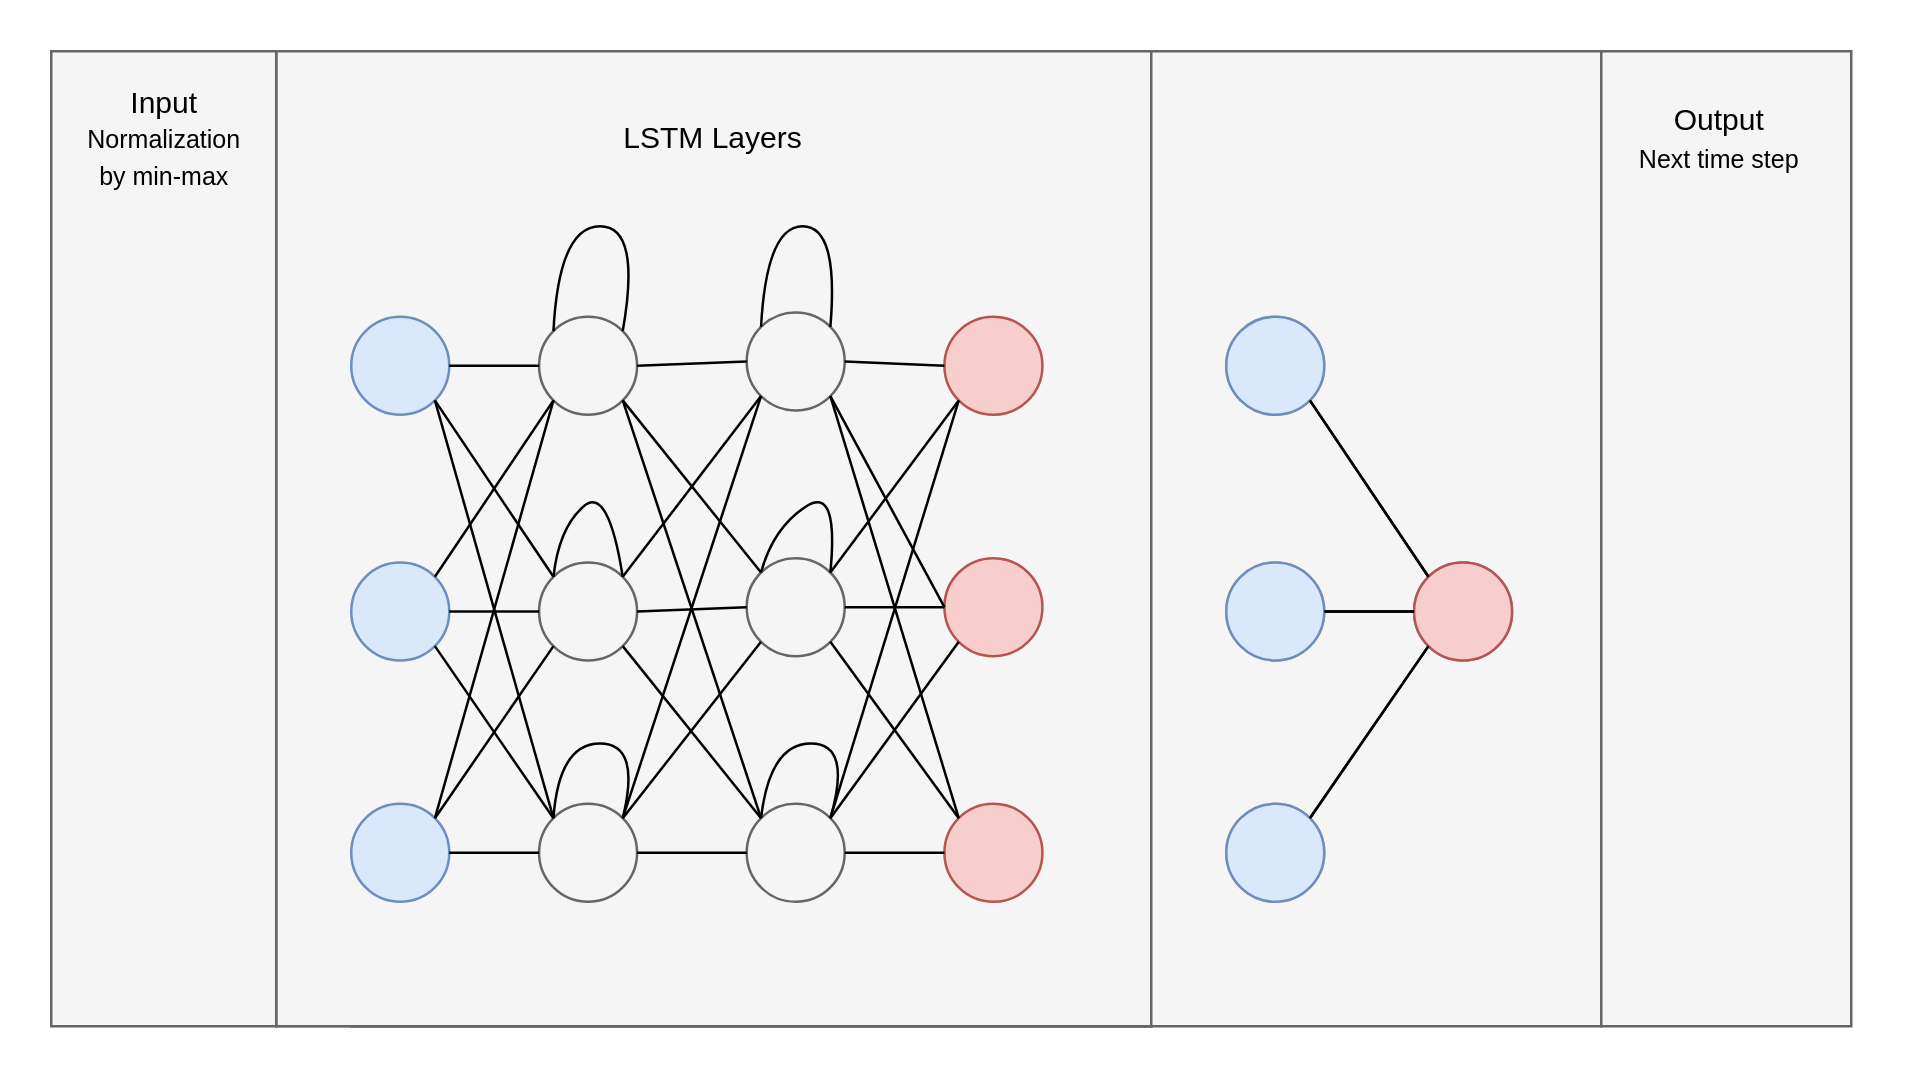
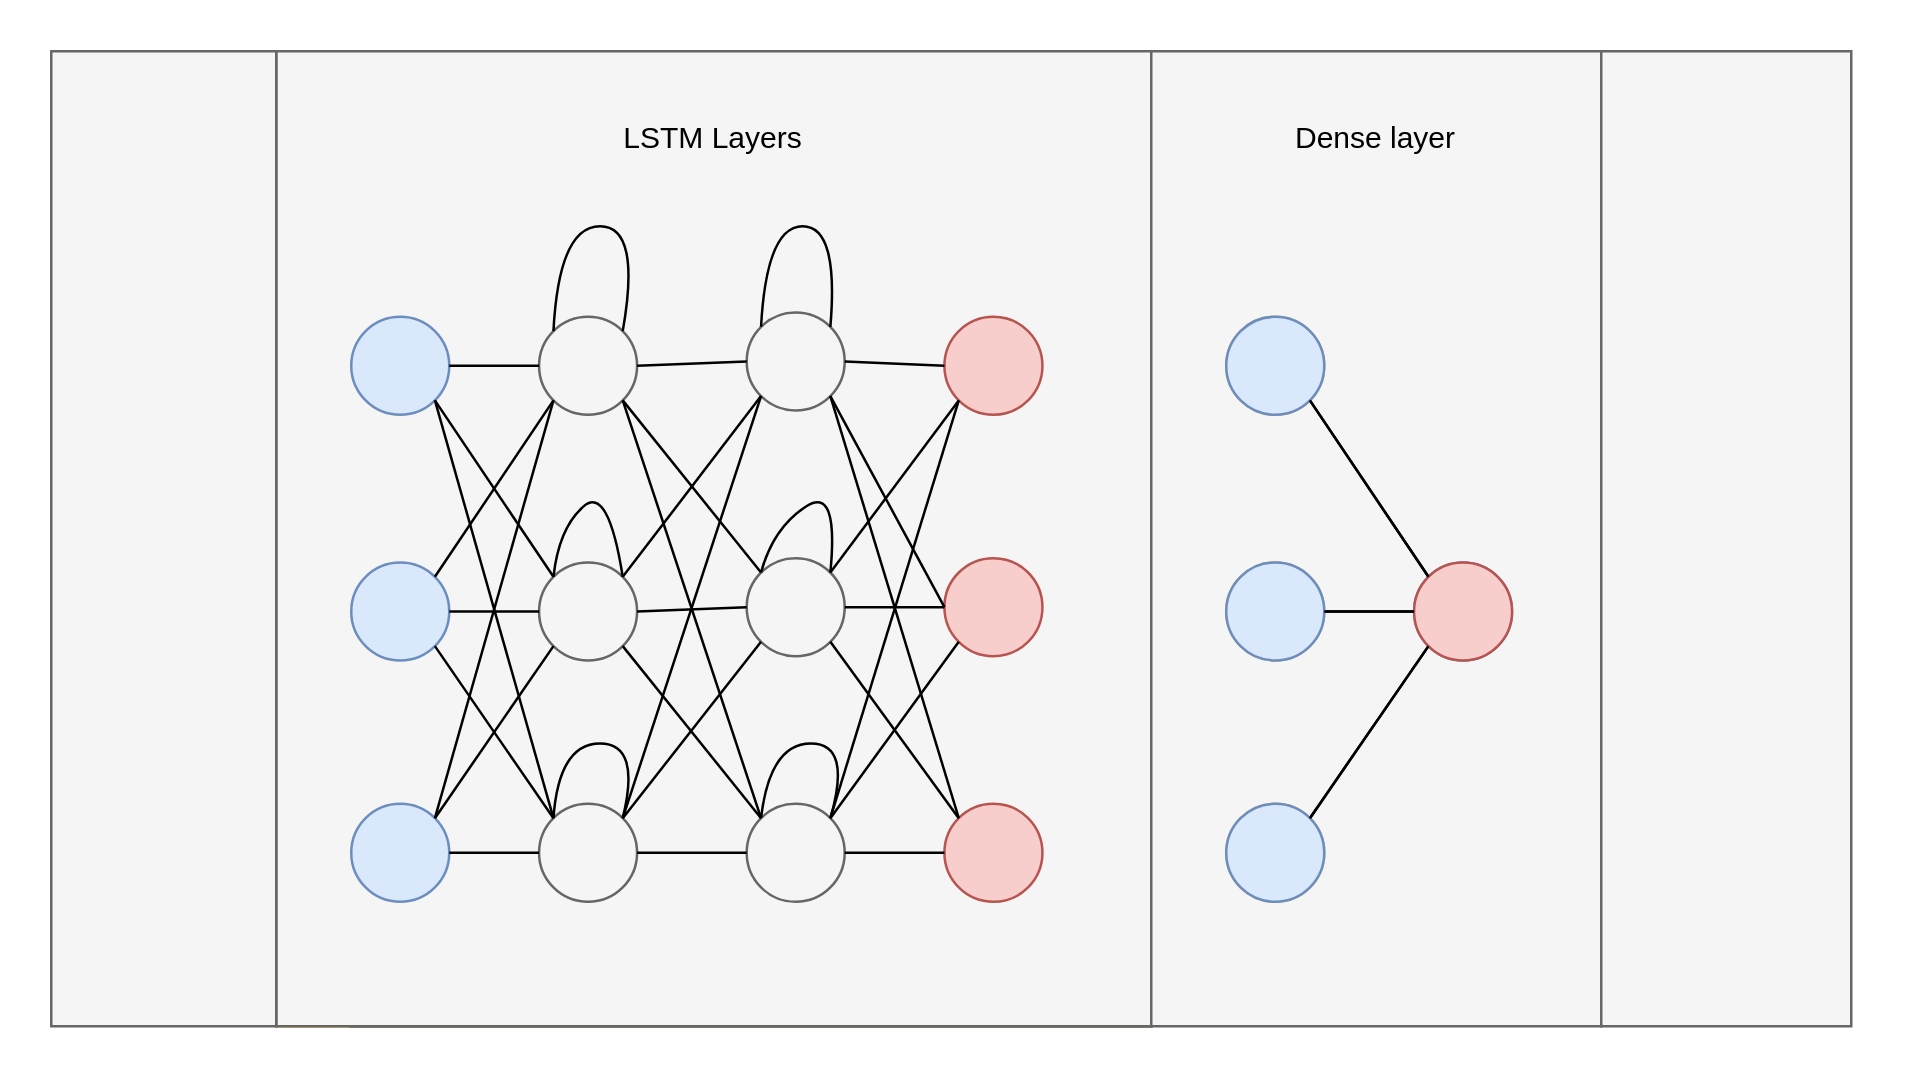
node "Input Normalization by min-max": removed
node "Dense layer": added
node "Output Next time step": removed
